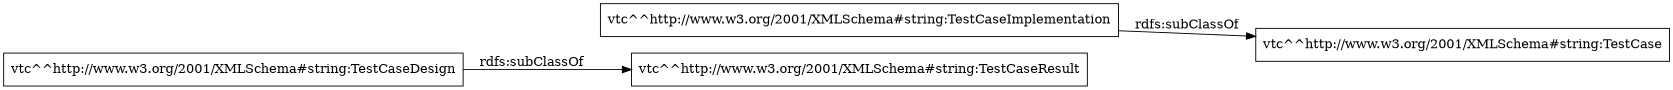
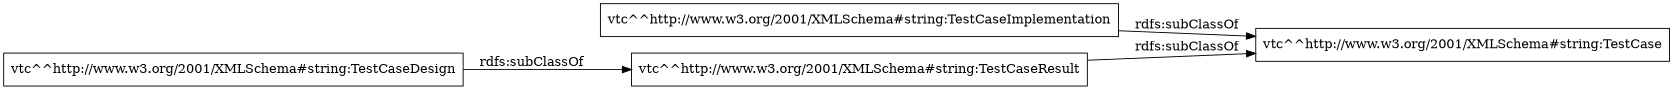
edge "vtc^^http://www.w3.org/2001/XMLSchema#string:TestCaseResult" -> "vtc^^http://www.w3.org/2001/XMLSchema#string:TestCase": added, label "rdfs:subClassOf"
